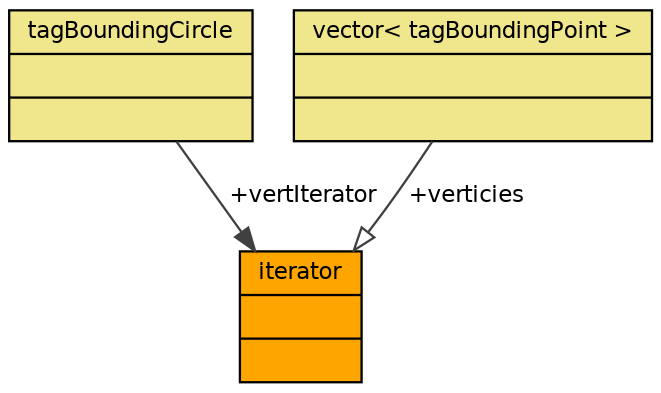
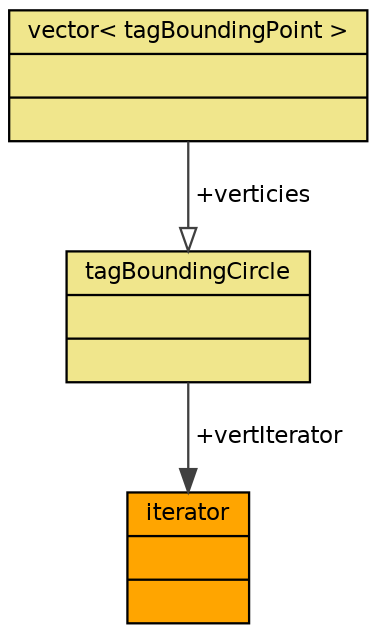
edge "vector< tagBoundingPoint >" -> "iterator": now "vector< tagBoundingPoint >" -> "tagBoundingCircle"
